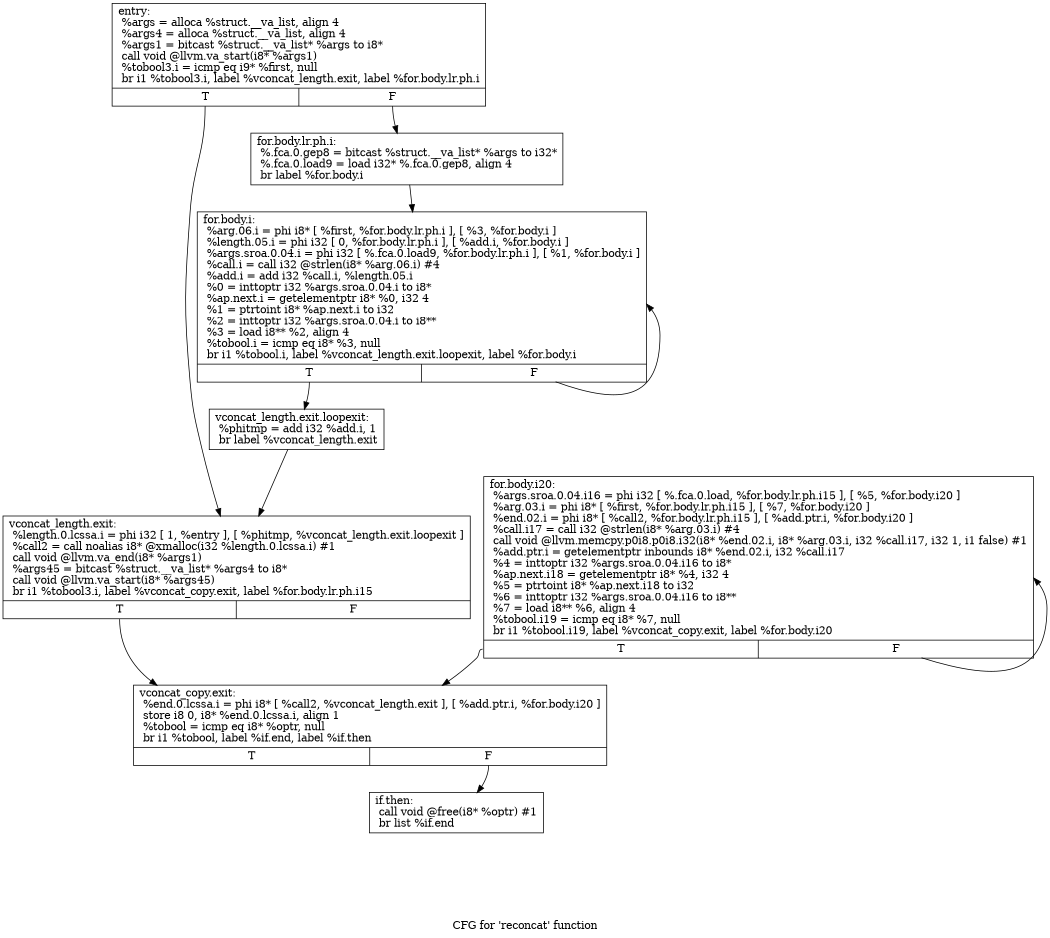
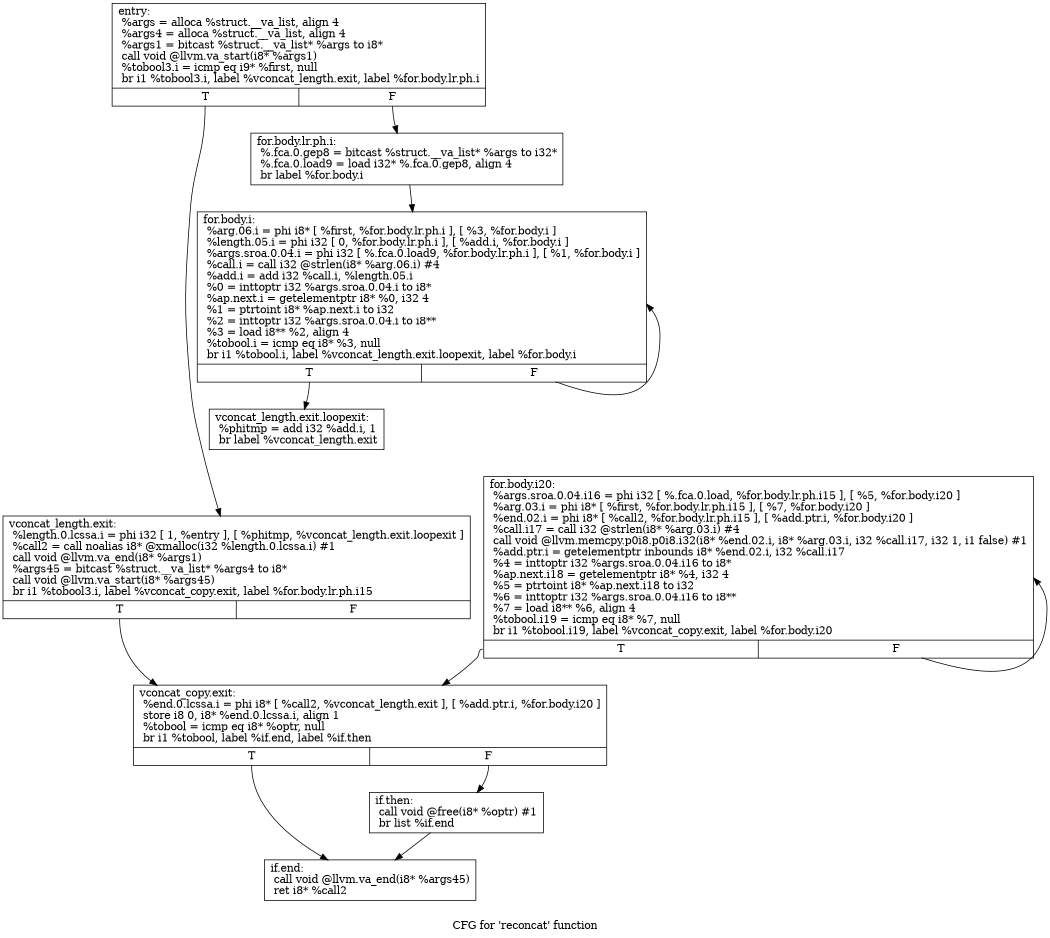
edge "vconcat_length.exit.loopexit:" -> "vconcat_length.exit:": removed
node "if.end:": added
